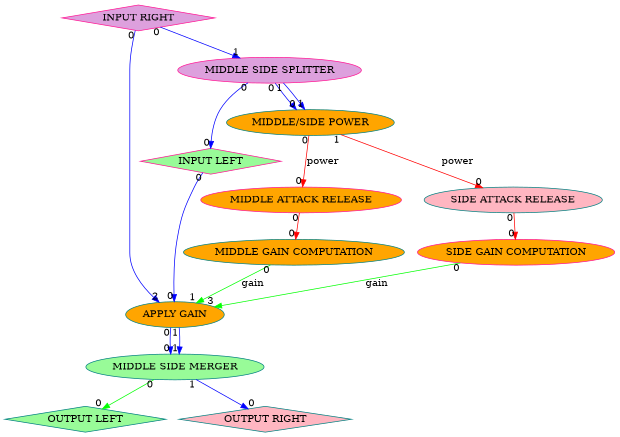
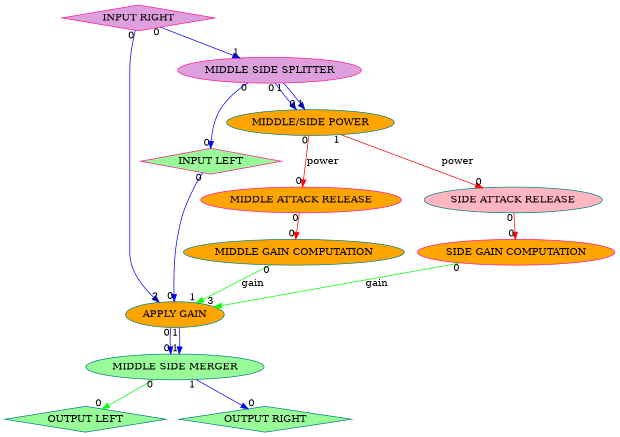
node "OUTPUT RIGHT": fillcolor lightpink -> palegreen
